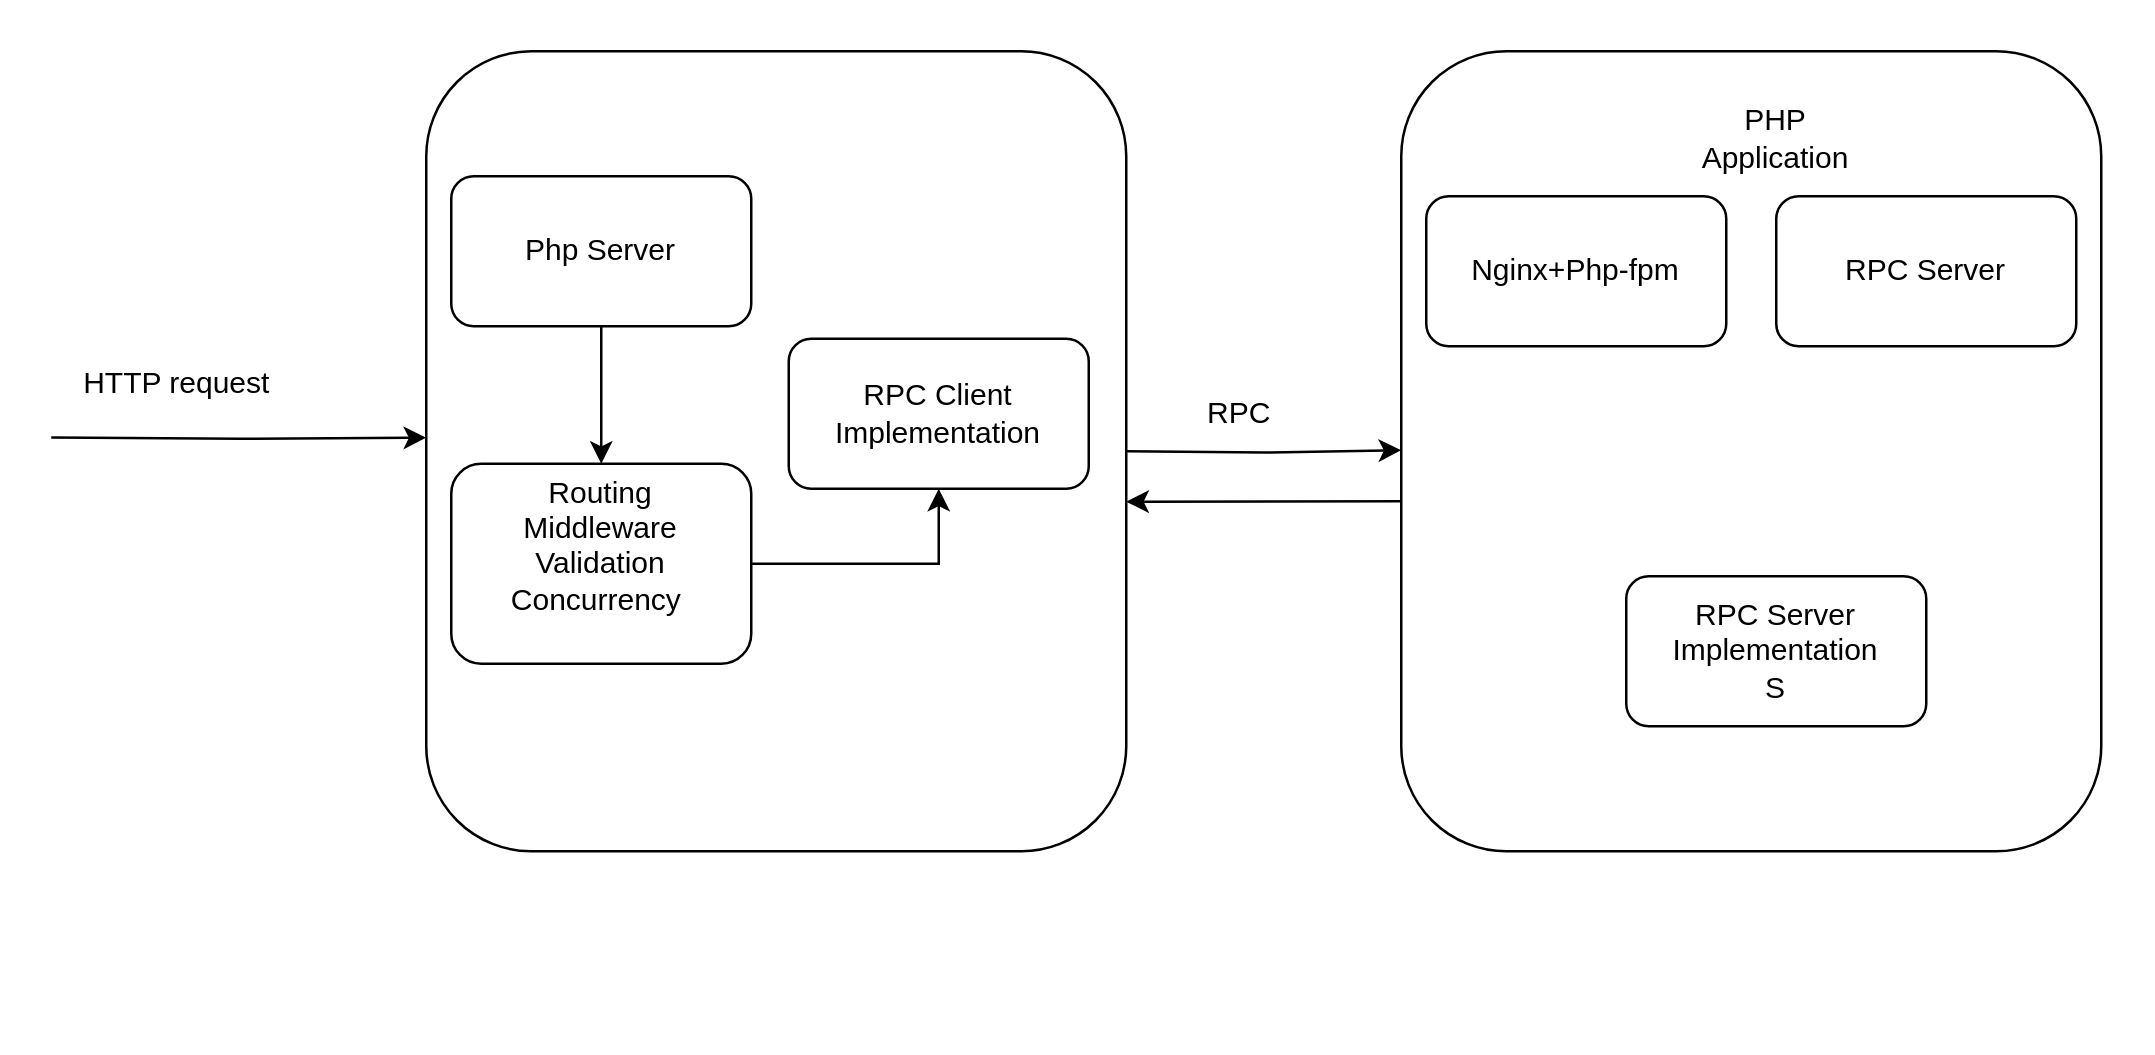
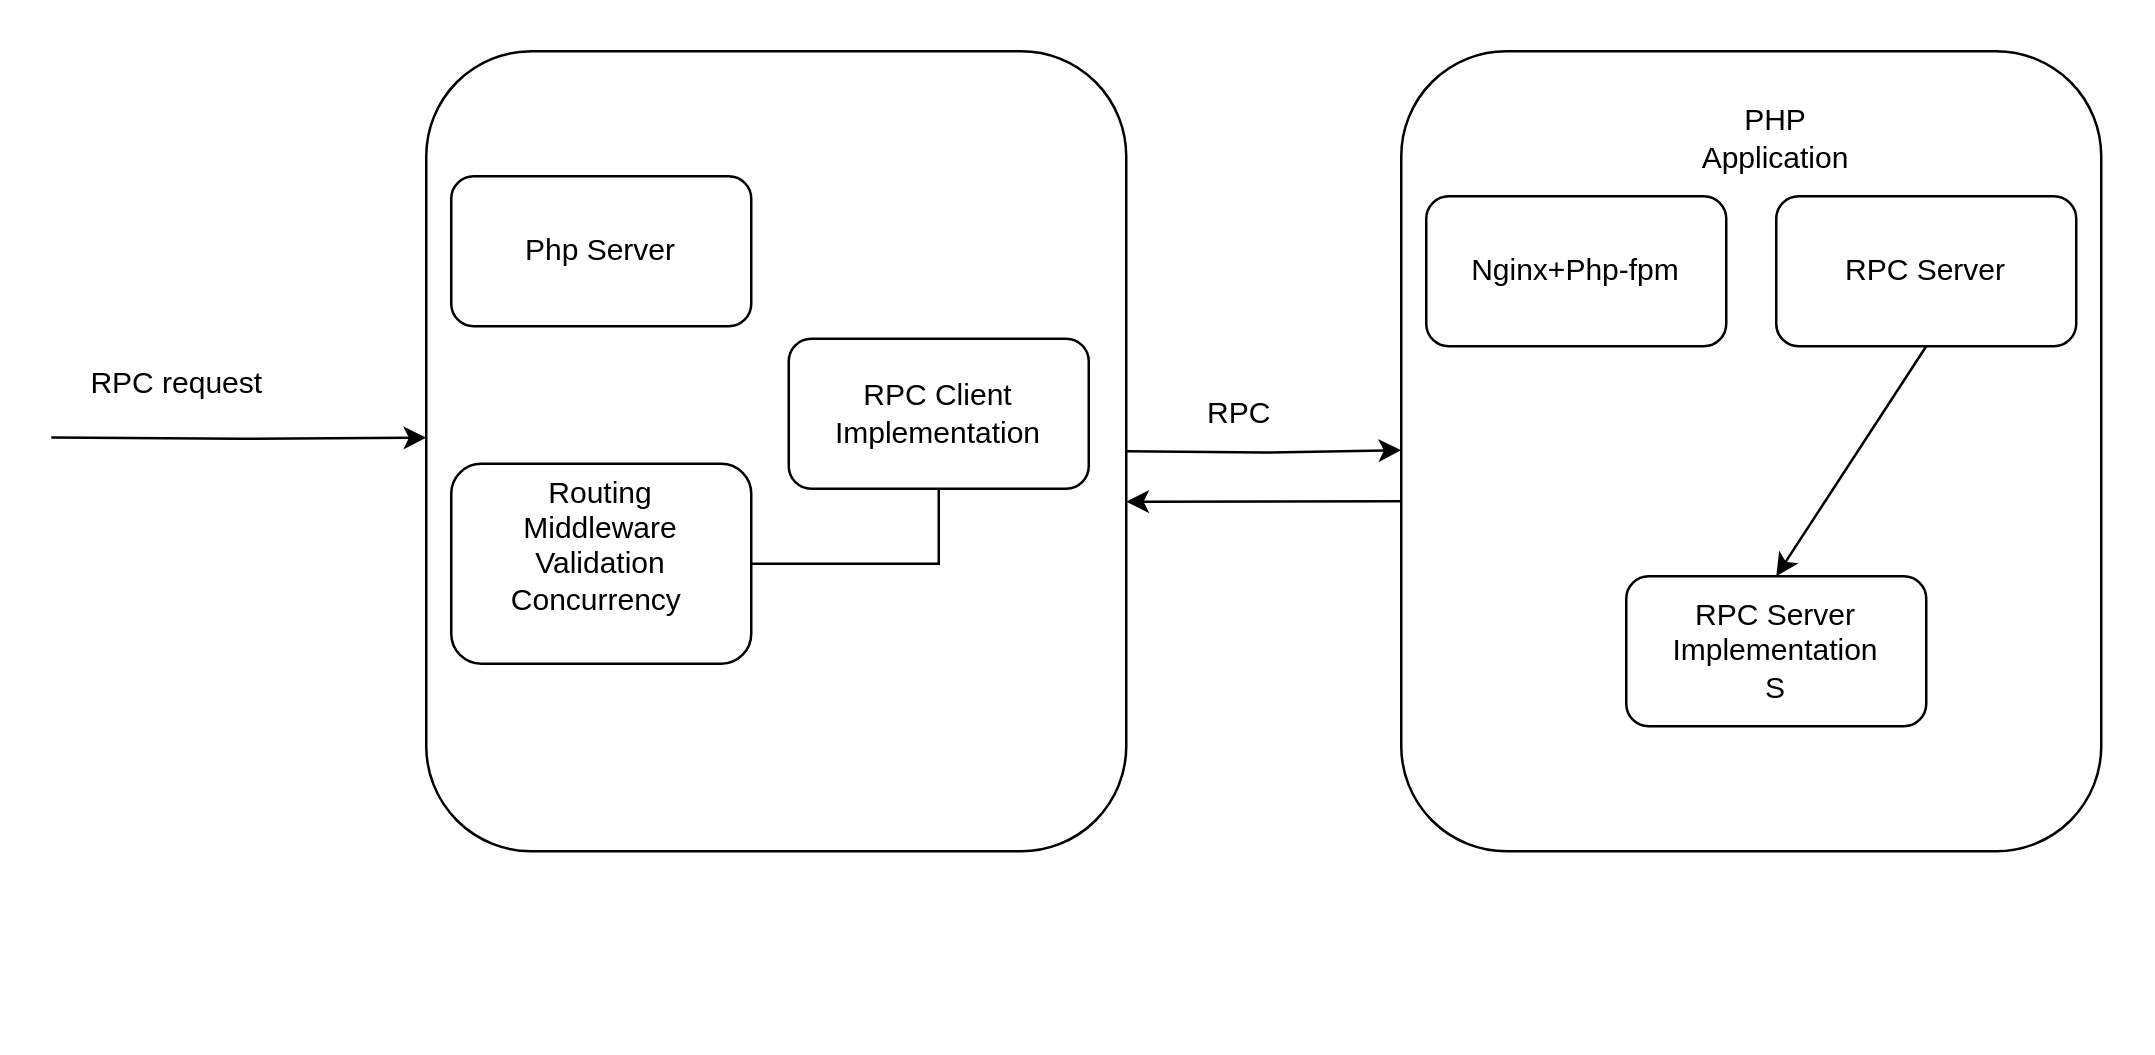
node "HTTP request": label "HTTP request" -> "RPC request"
edge "Php Server" -> "RoutingMiddleware ValidationConcurrency": removed
edge "RPC Server" -> "RPC Server Implementation S": added
edge "RoutingMiddleware ValidationConcurrency" -> "RPC Client Implementation": arrowhead classic -> none
